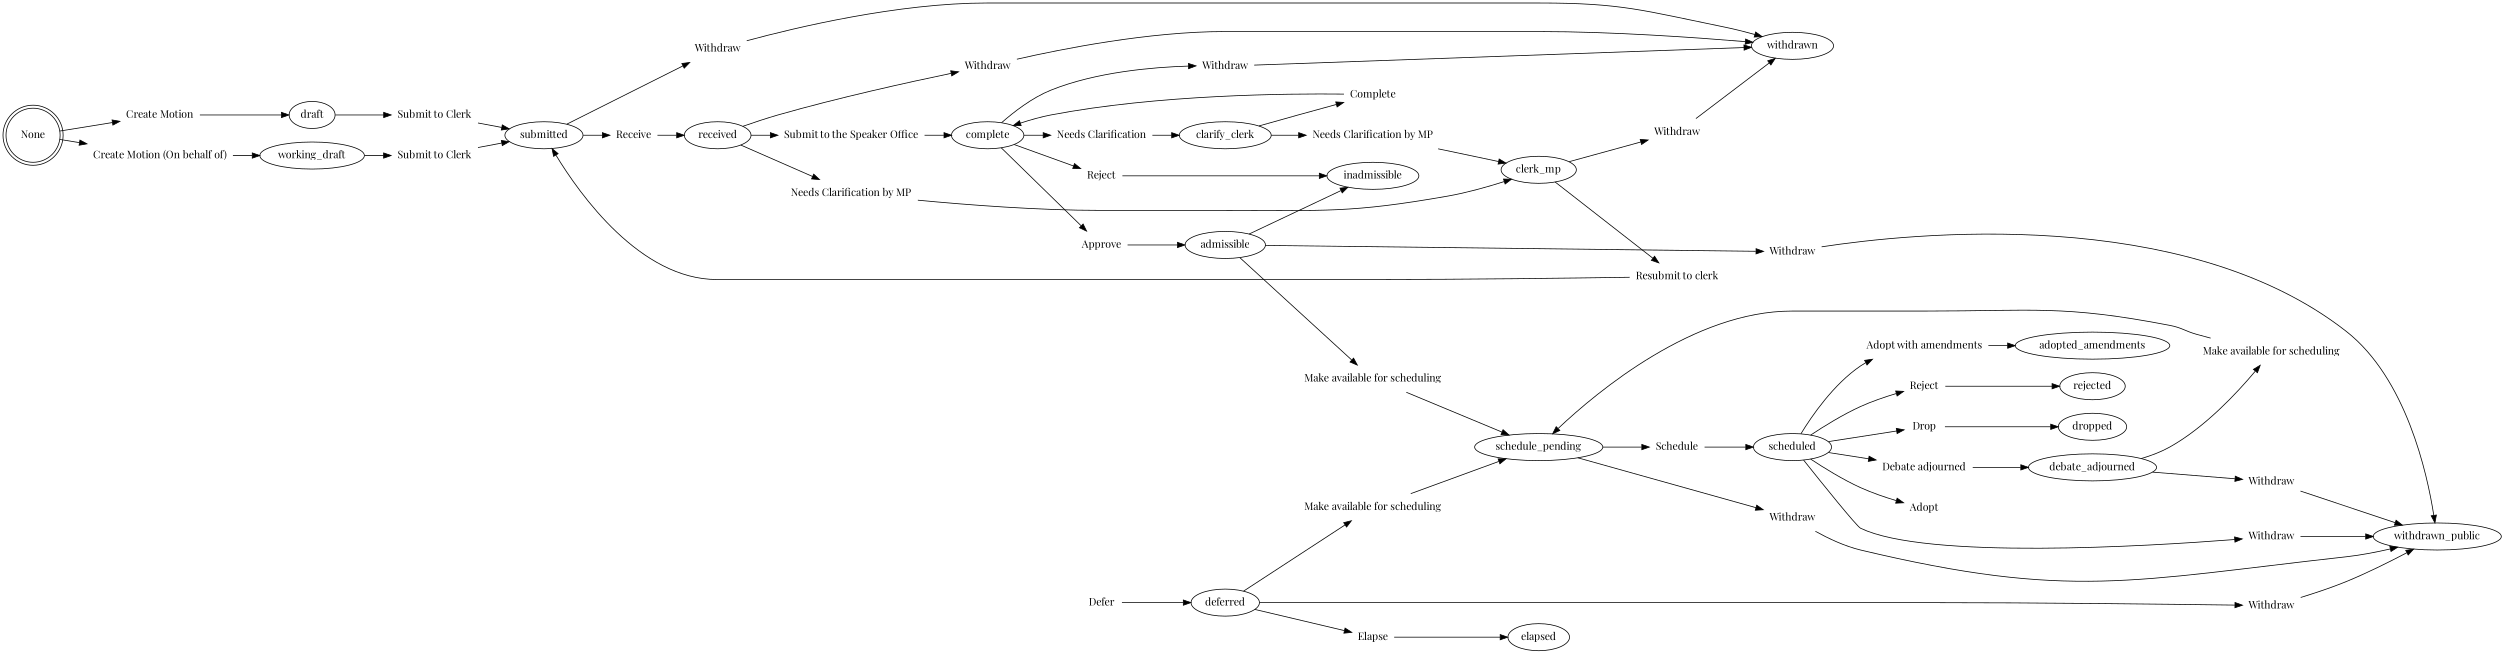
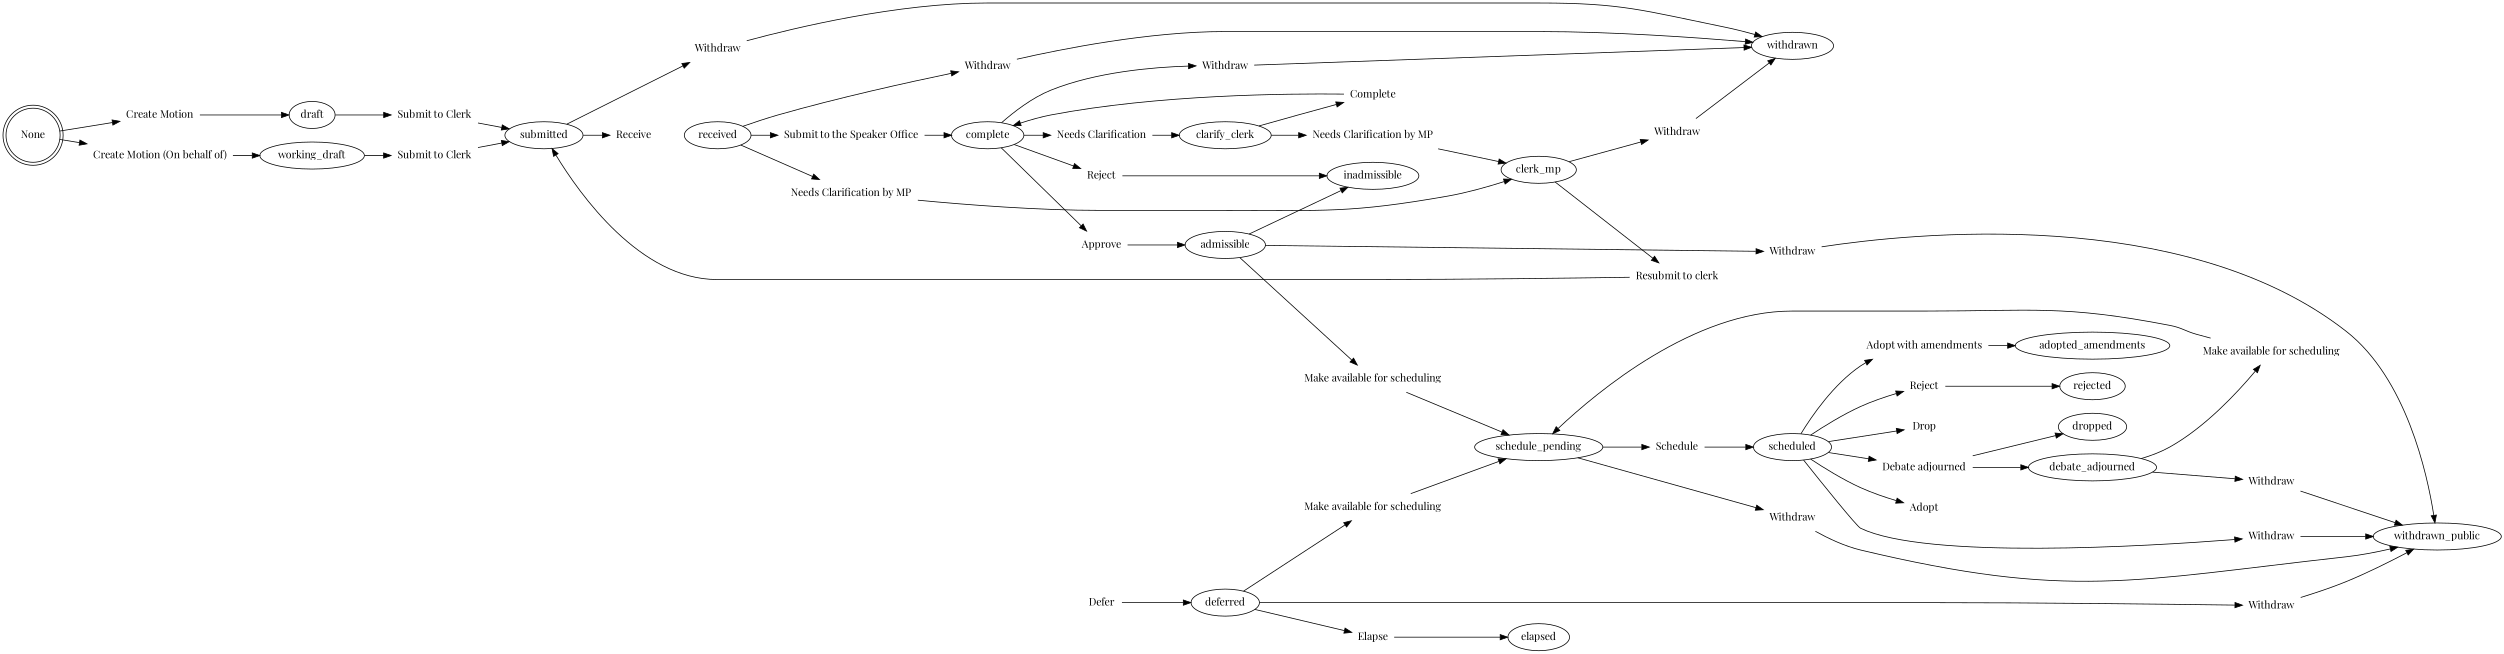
edge "Receive" -> "received": removed
edge "Drop" -> "dropped": now "Debate adjourned" -> "dropped"
